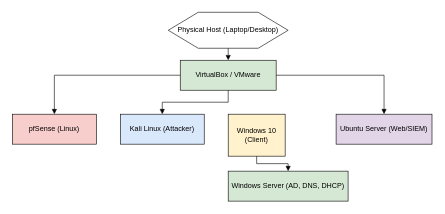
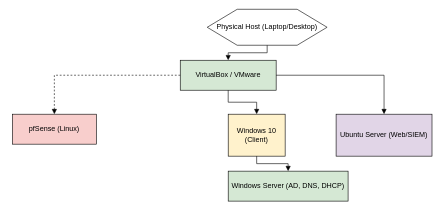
node "Physical Host (Laptop/Desktop)": moved (228, 30) -> (267, 27)
edge "VirtualBox / VMware" -> "pfSense (Linux)": style solid -> dashed
edge "VirtualBox / VMware" -> "Kali Linux (Attacker)": removed
edge "VirtualBox / VMware" -> "Windows 10 (Client)": added
node "Kali Linux (Attacker)": removed
node "Ubuntu Server (Web/SIEM)": size 96x30 -> 96x42
